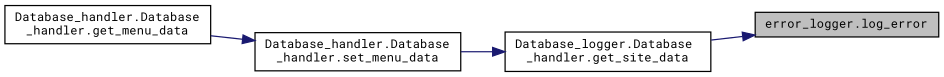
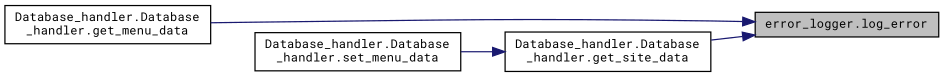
edge "Database_handler.Database _handler.get_menu_data" -> "Database_handler.Database _handler.set_menu_data": now "Database_handler.Database _handler.get_menu_data" -> "error_logger.log_error"
node "Database_logger.Database _handler.get_site_data": label "Database_logger.Database _handler.get_site_data" -> "Database_handler.Database _handler.get_site_data"
